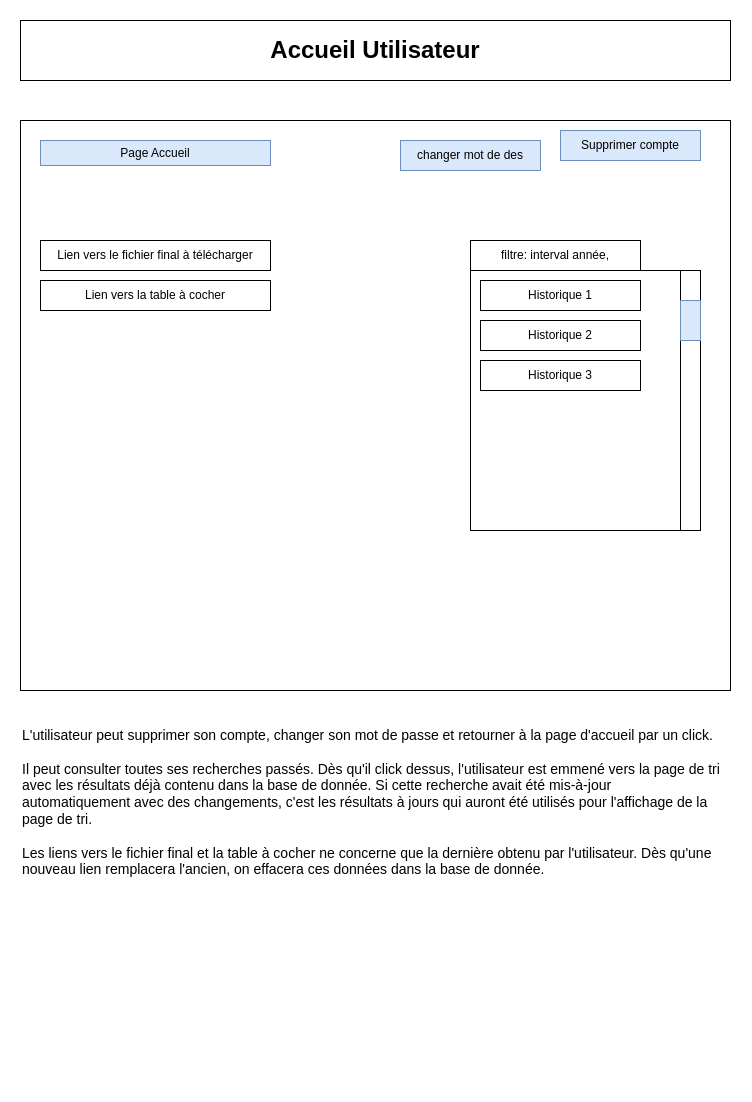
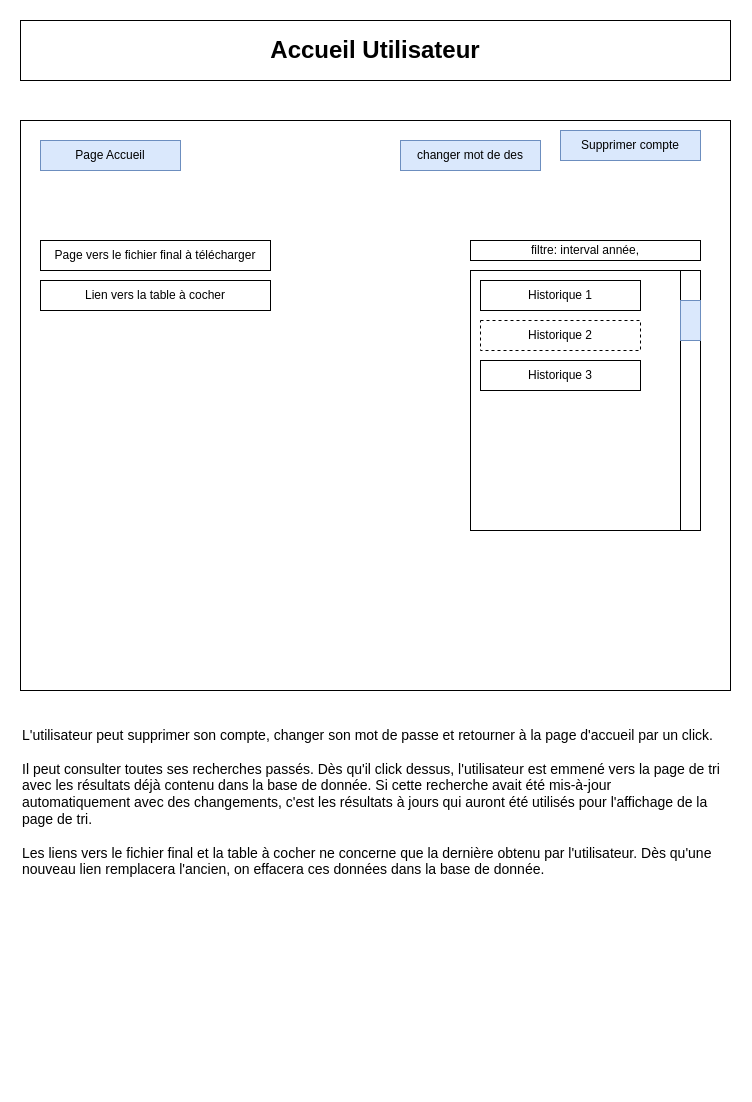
node "Page Accueil": size 230x25 -> 140x30
node "Lien vers le fichier final à télécharger": label "Lien vers le fichier final à télécharger" -> "Page vers le fichier final à télécharger"
node "filtre: interval année,": size 170x30 -> 230x20
node "Historique 2": style solid -> dashed
